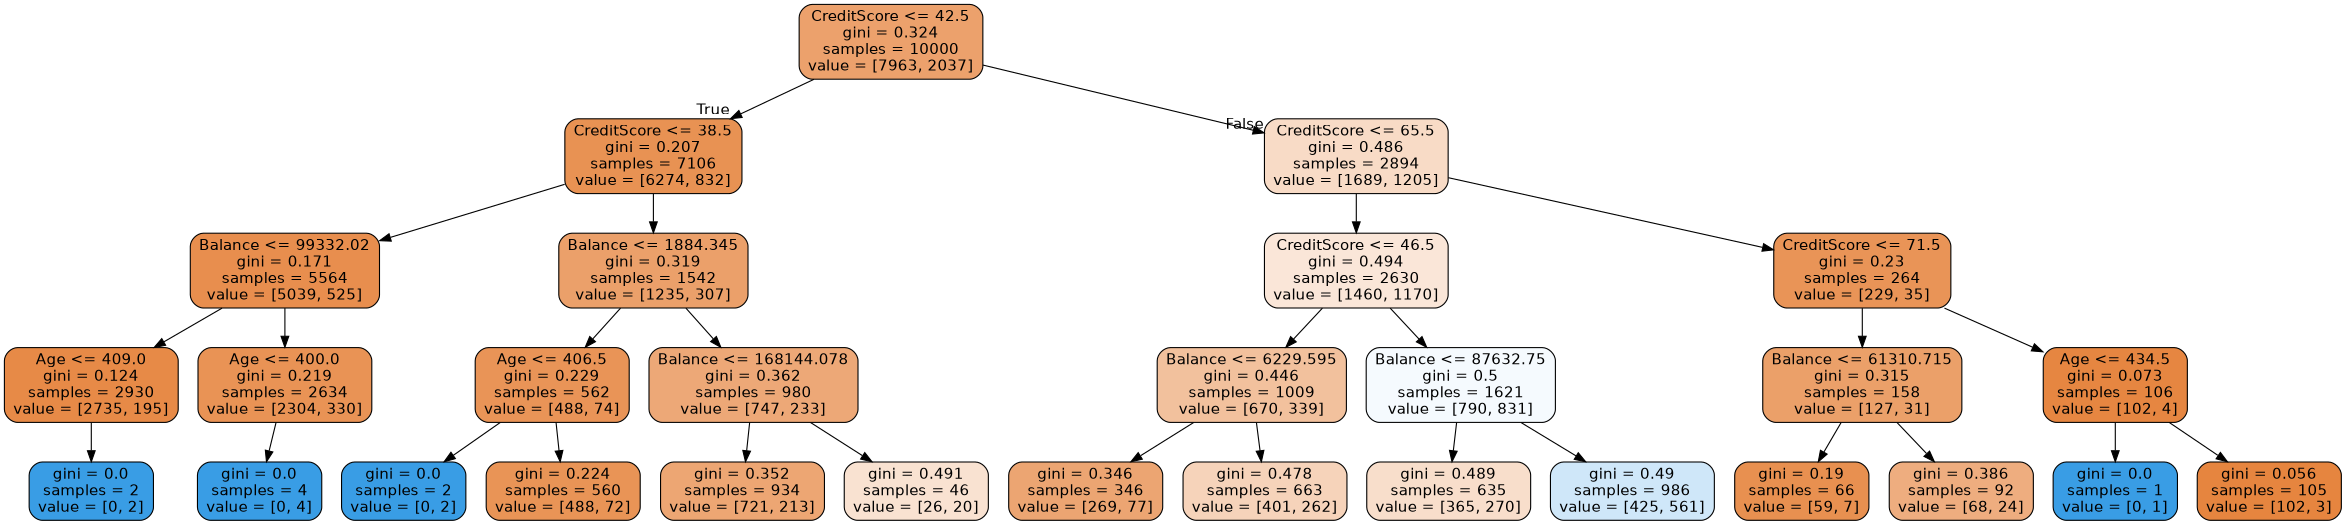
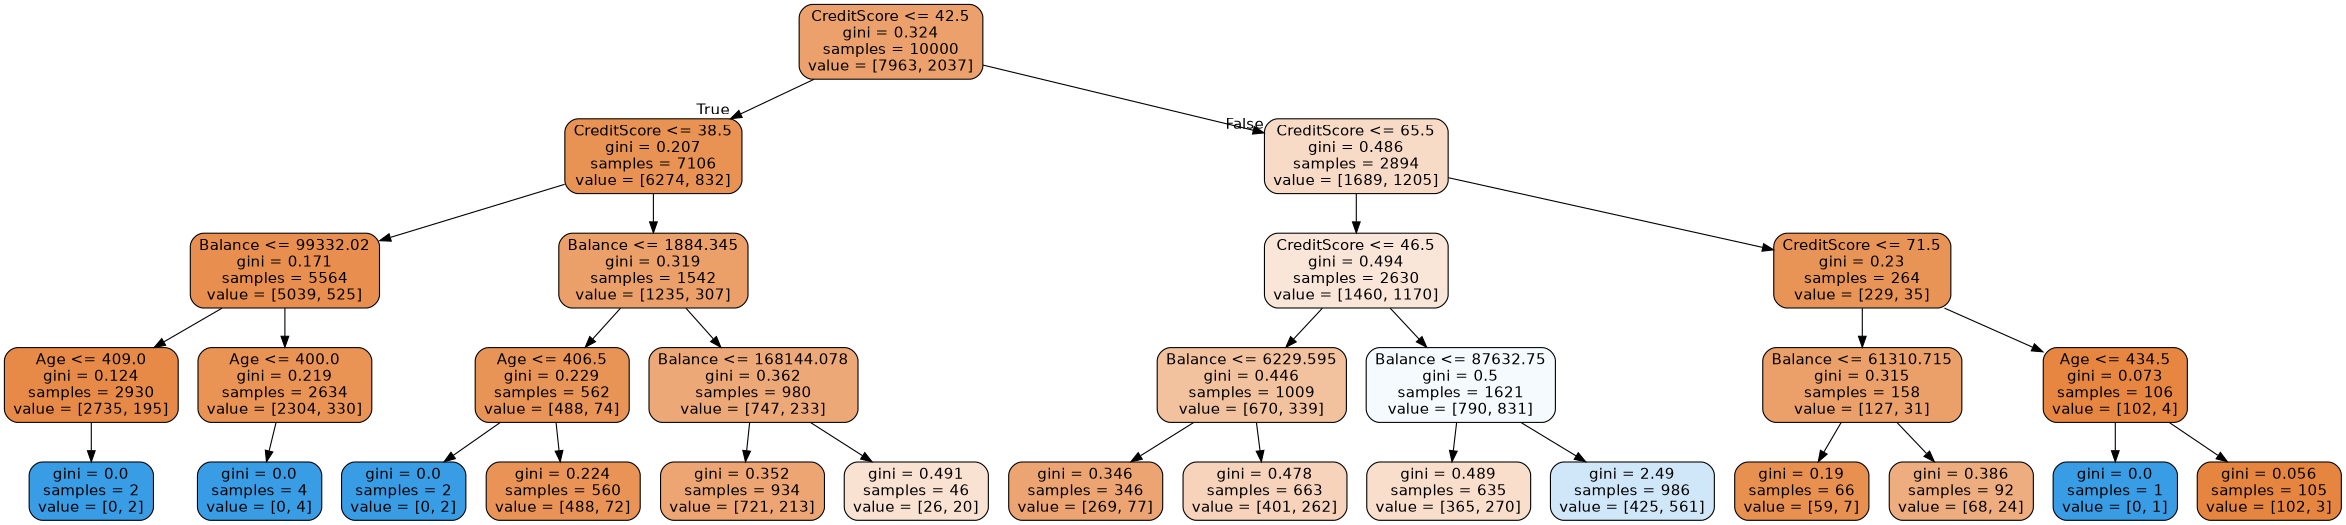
node "gini = 0.49 samples = 986 value = [425, 561]": label "gini = 0.49 samples = 986 value = [425, 561]" -> "gini = 2.49 samples = 986 value = [425, 561]"
